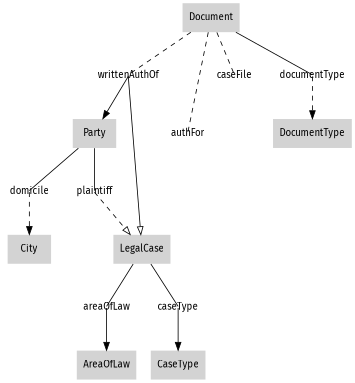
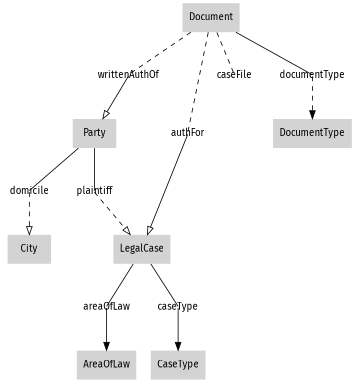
edge "writtenAuthOf" -> "Party": arrowhead normal -> onormal
edge "writtenAuthOf" -> "LegalCase": now "authFor" -> "LegalCase"
edge "domicile" -> "City": arrowhead normal -> onormal
